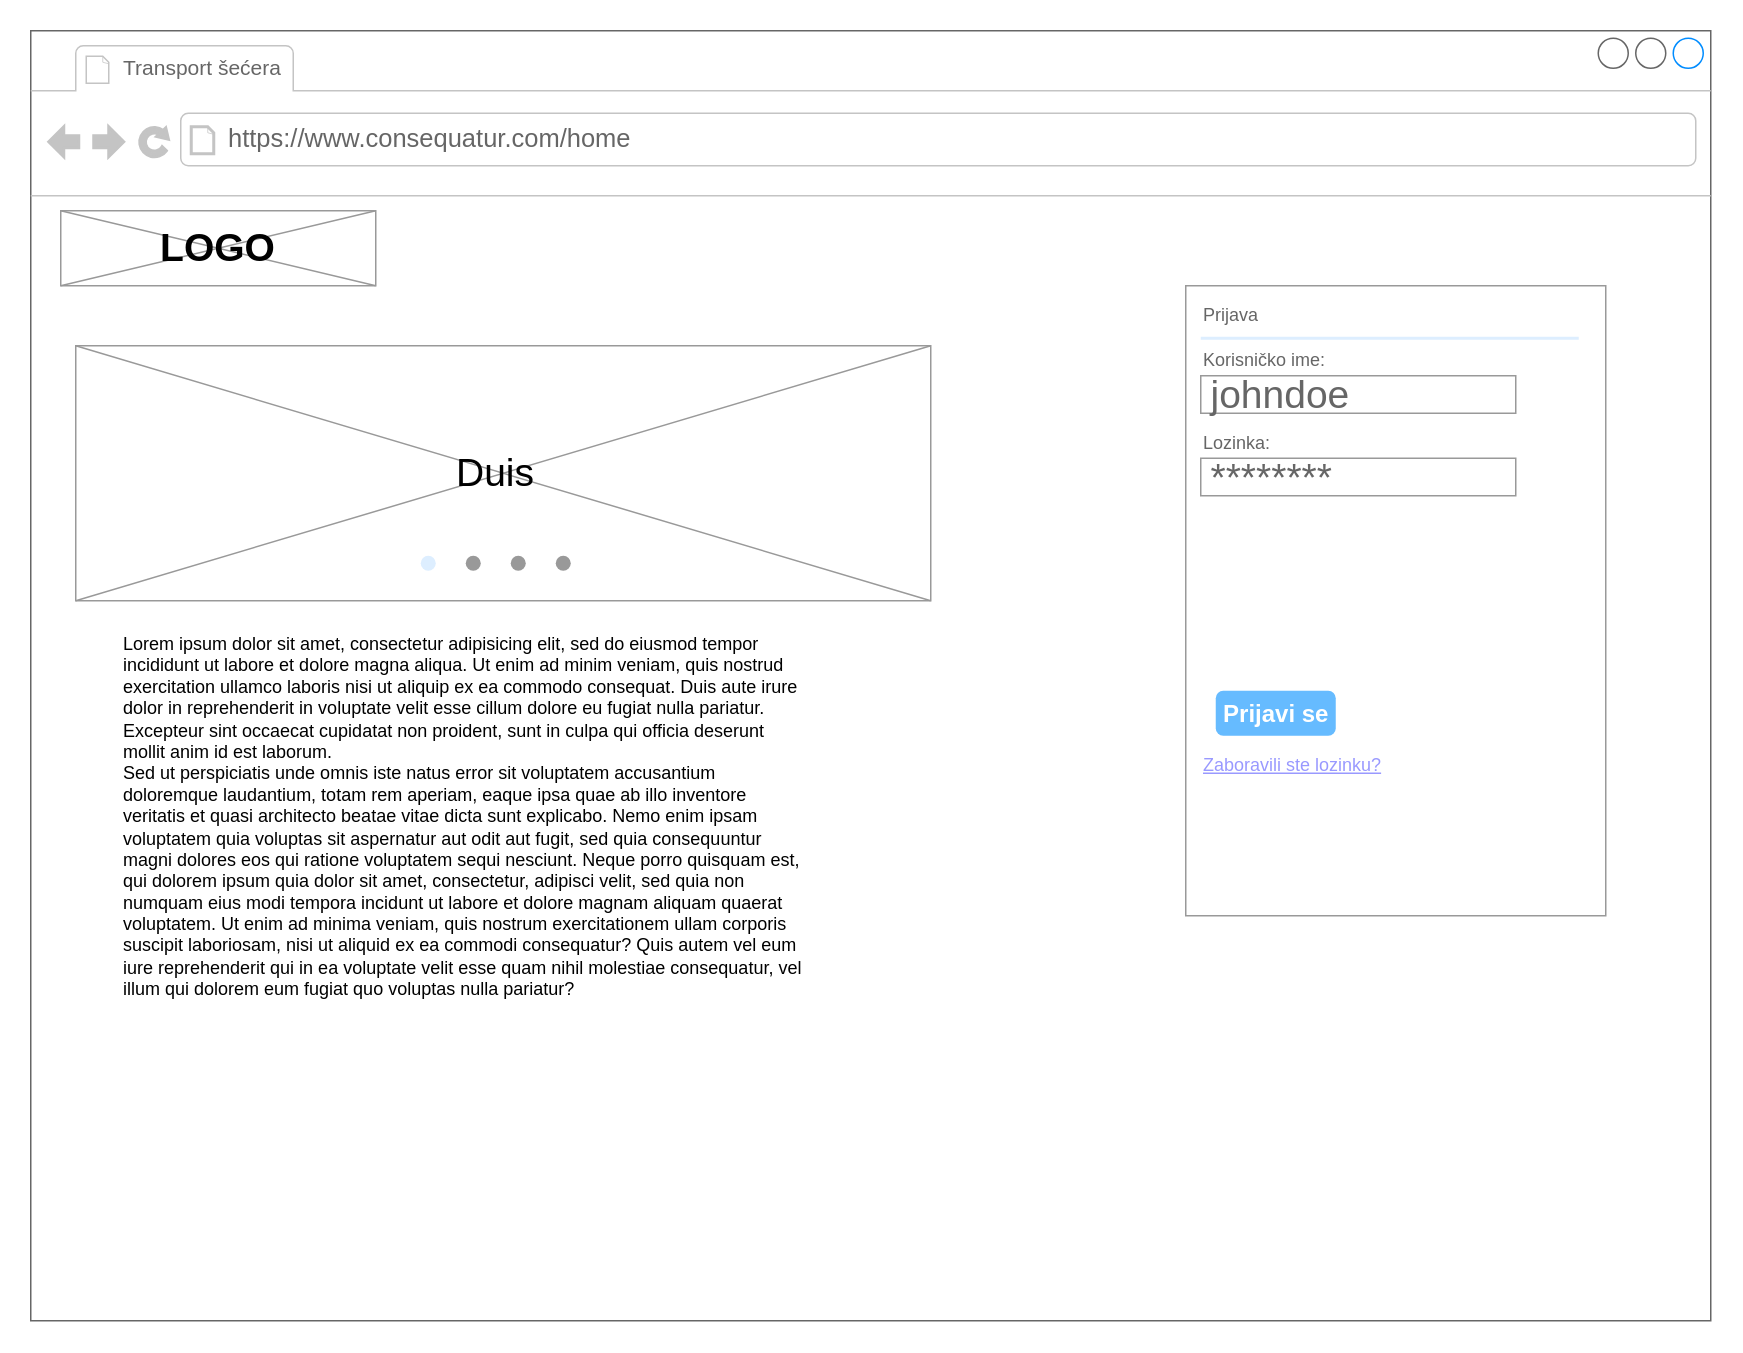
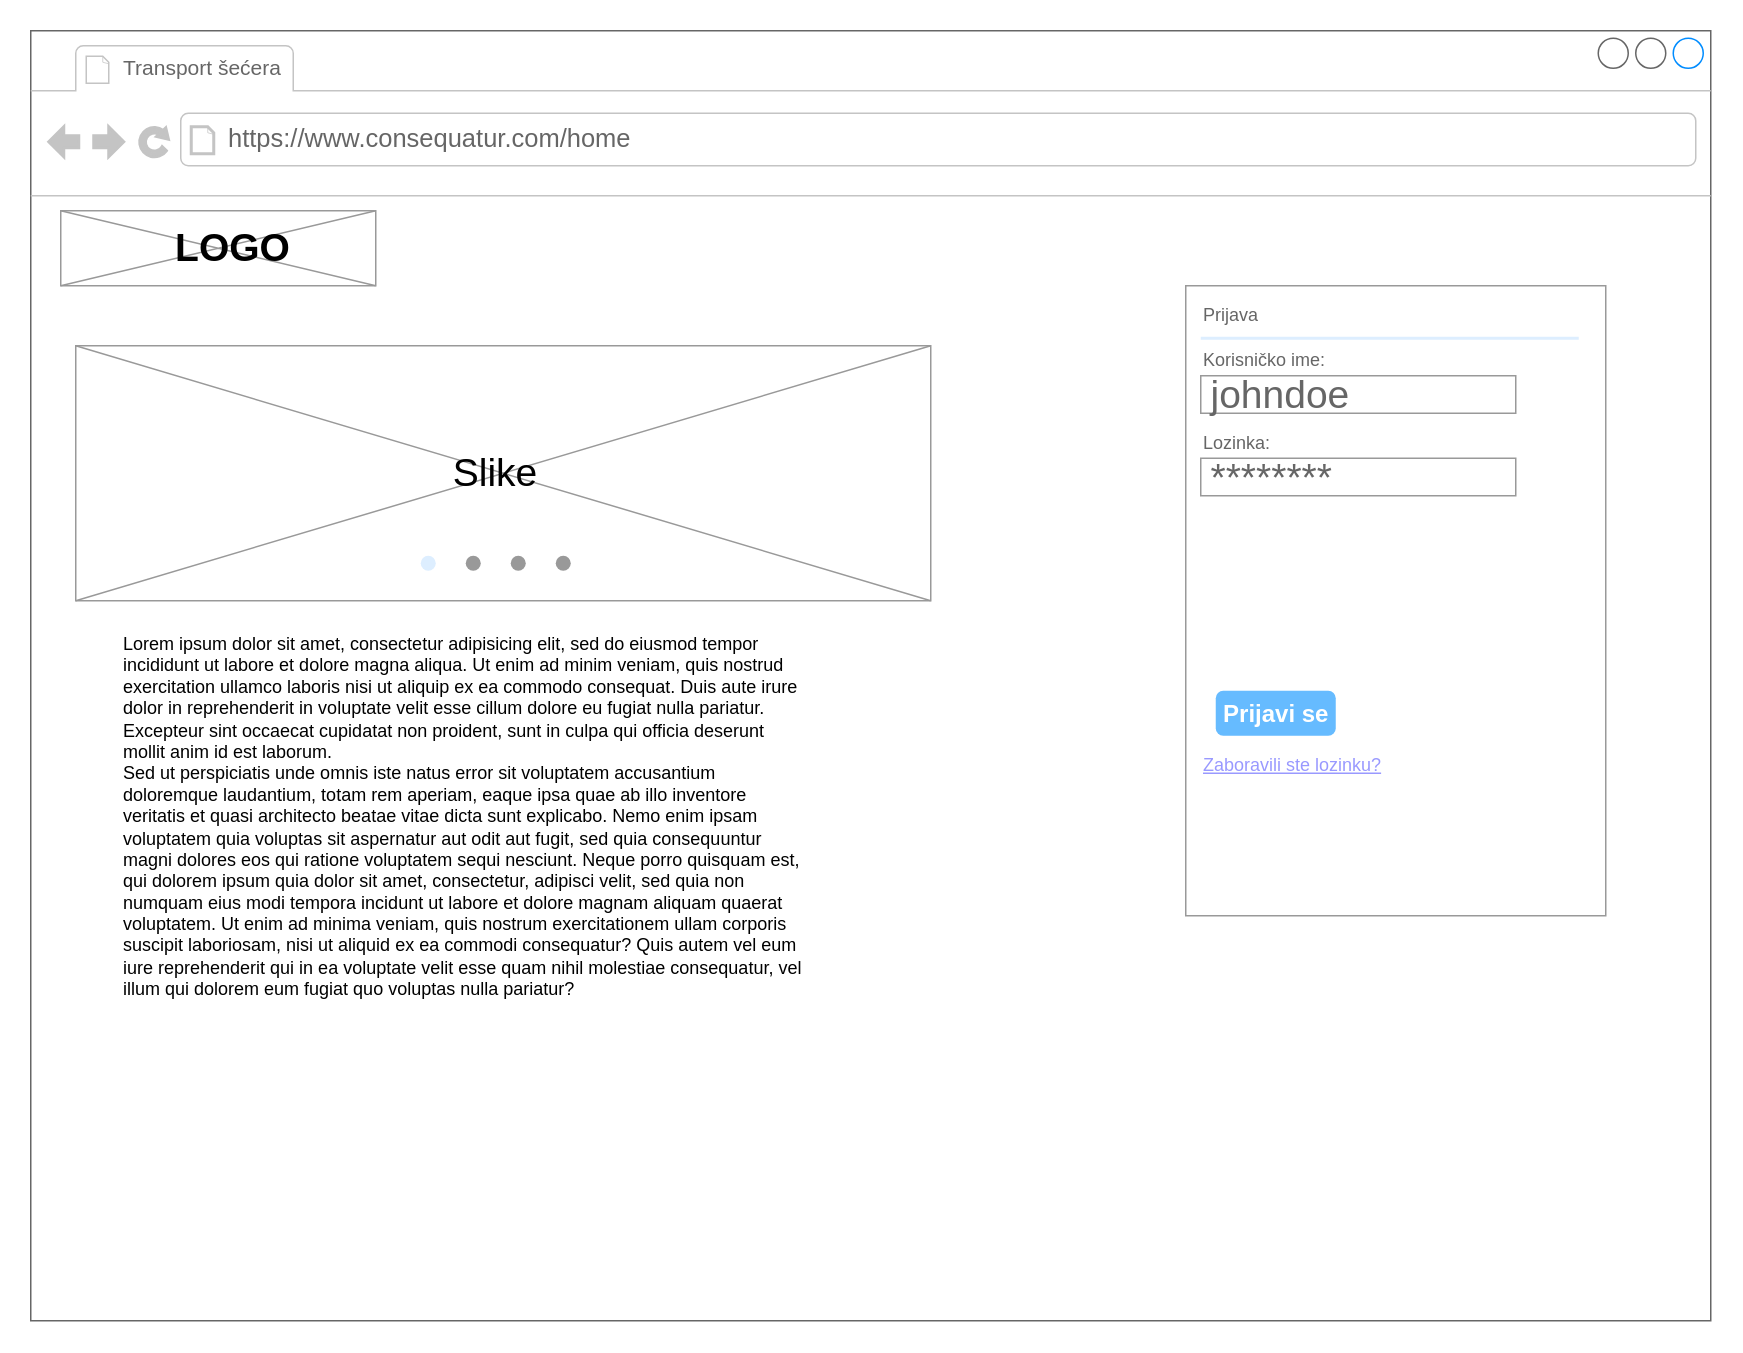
node "LOGO": moved (218, 248) -> (233, 248)
node "Duis": label "Duis" -> "Slike"
